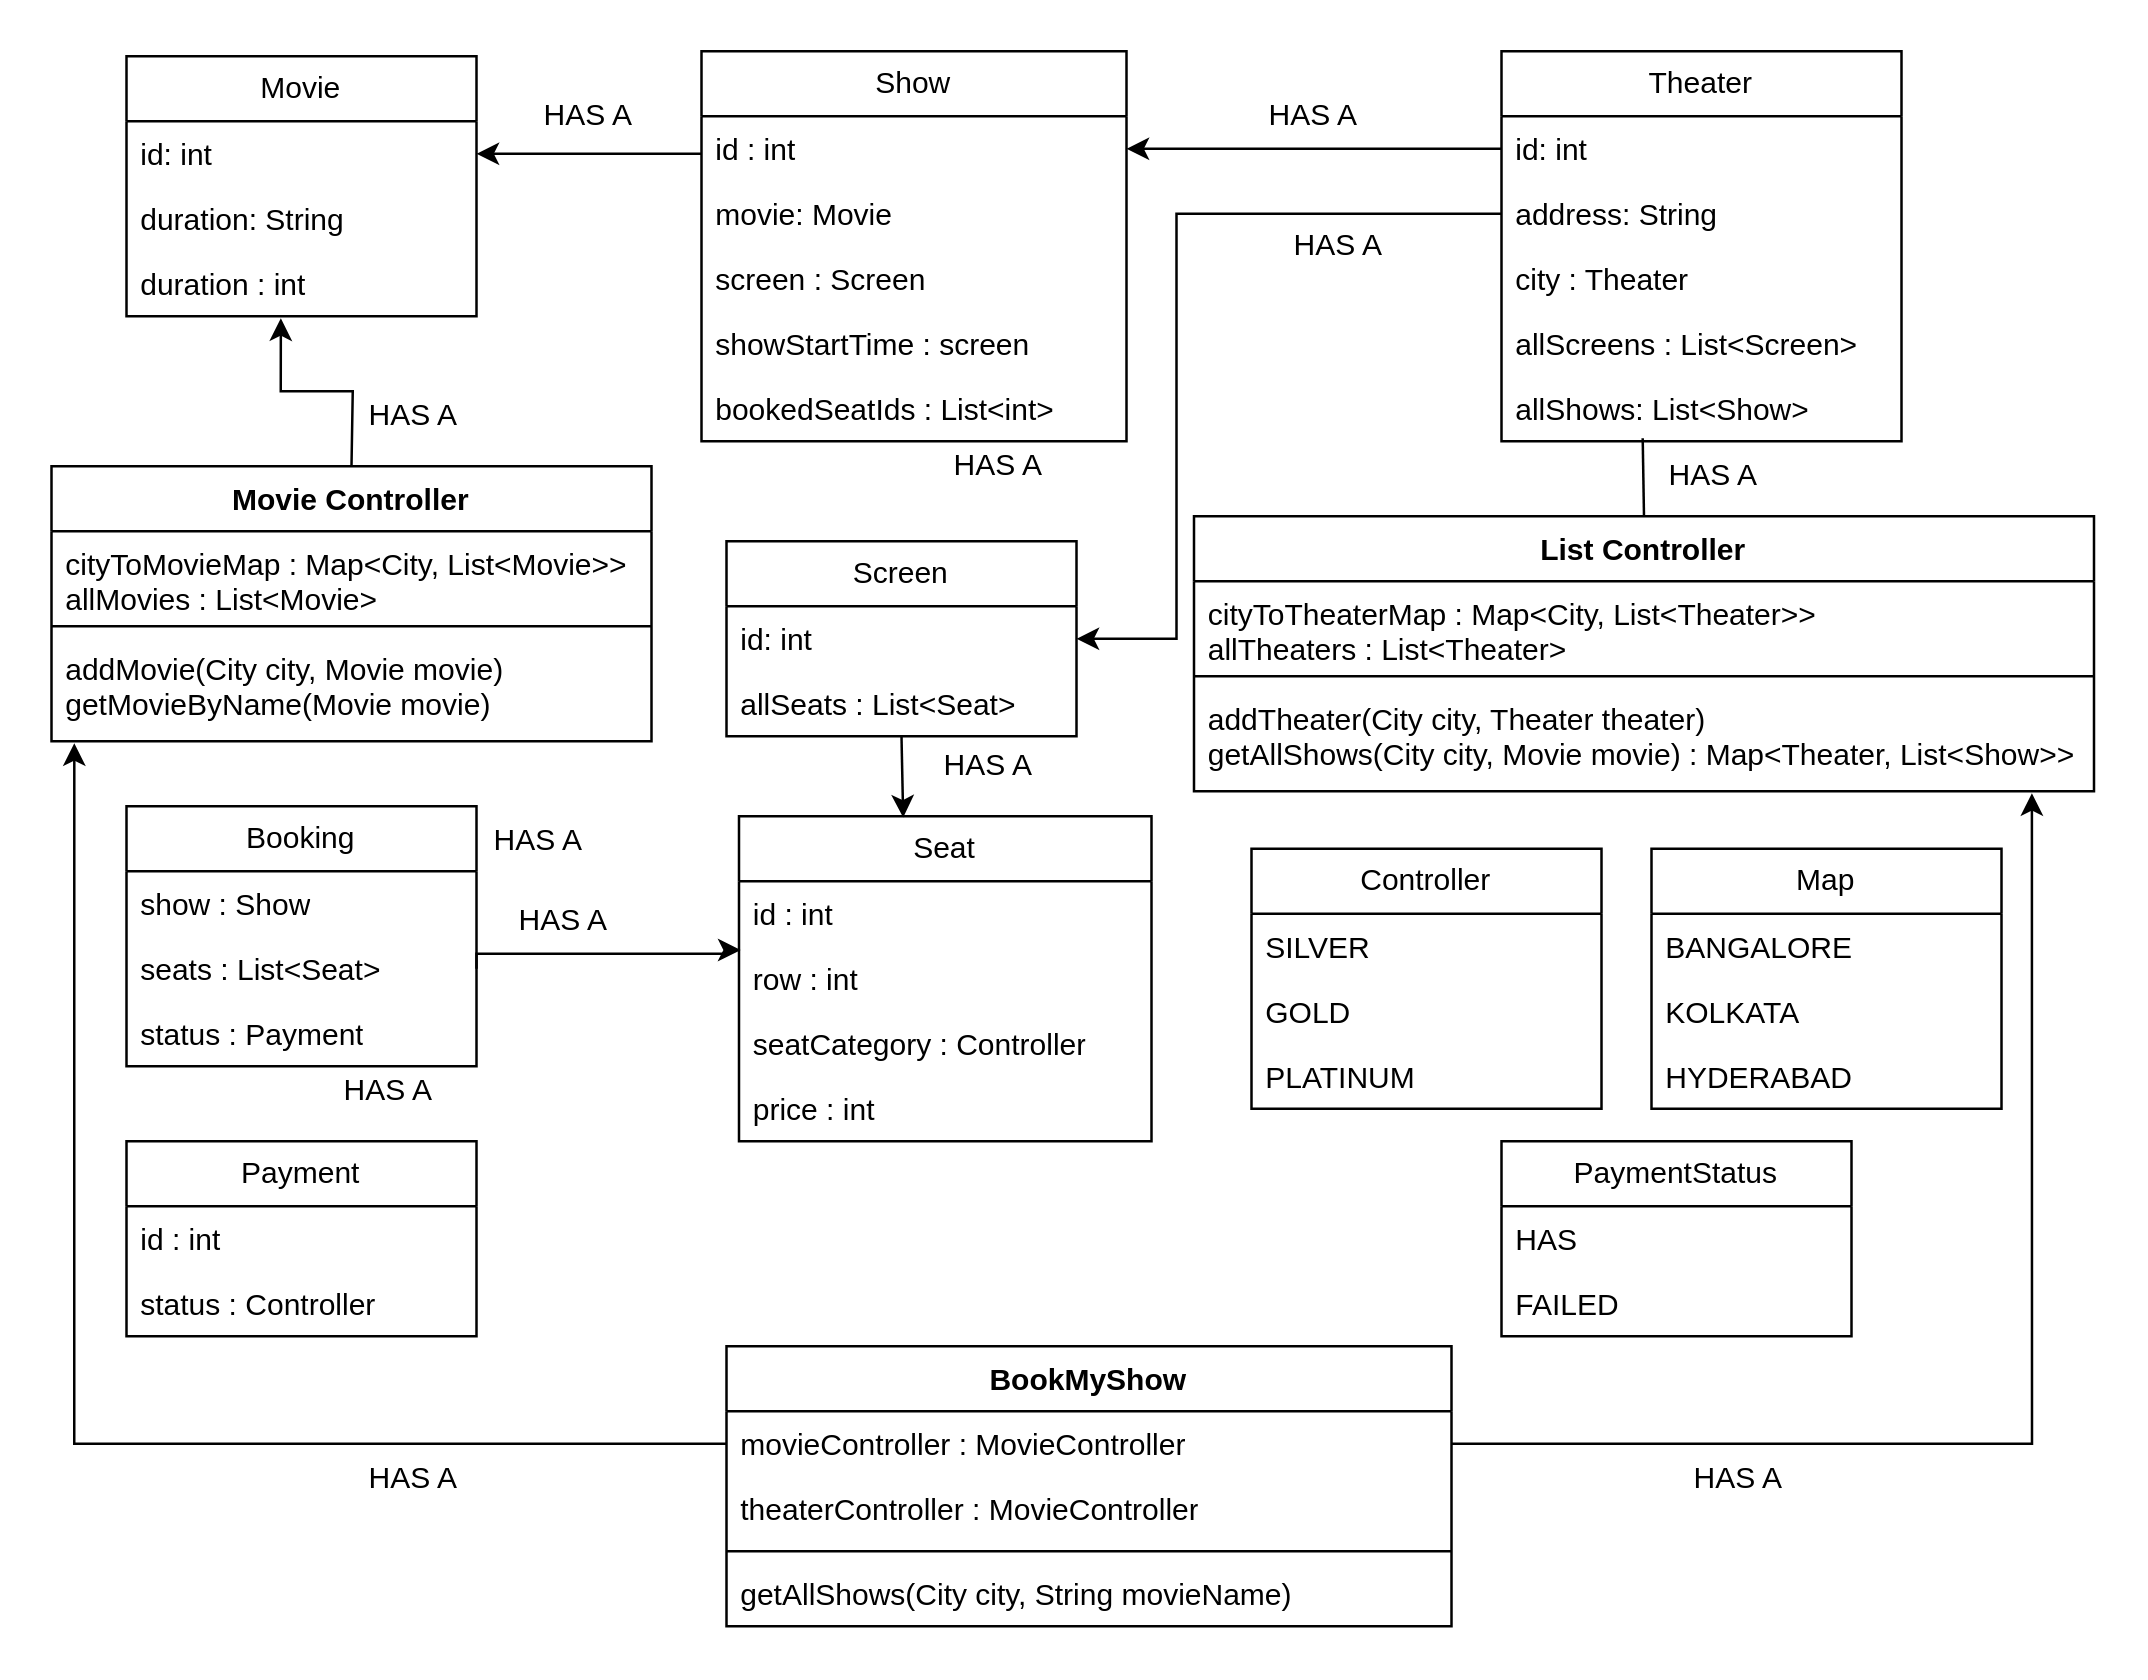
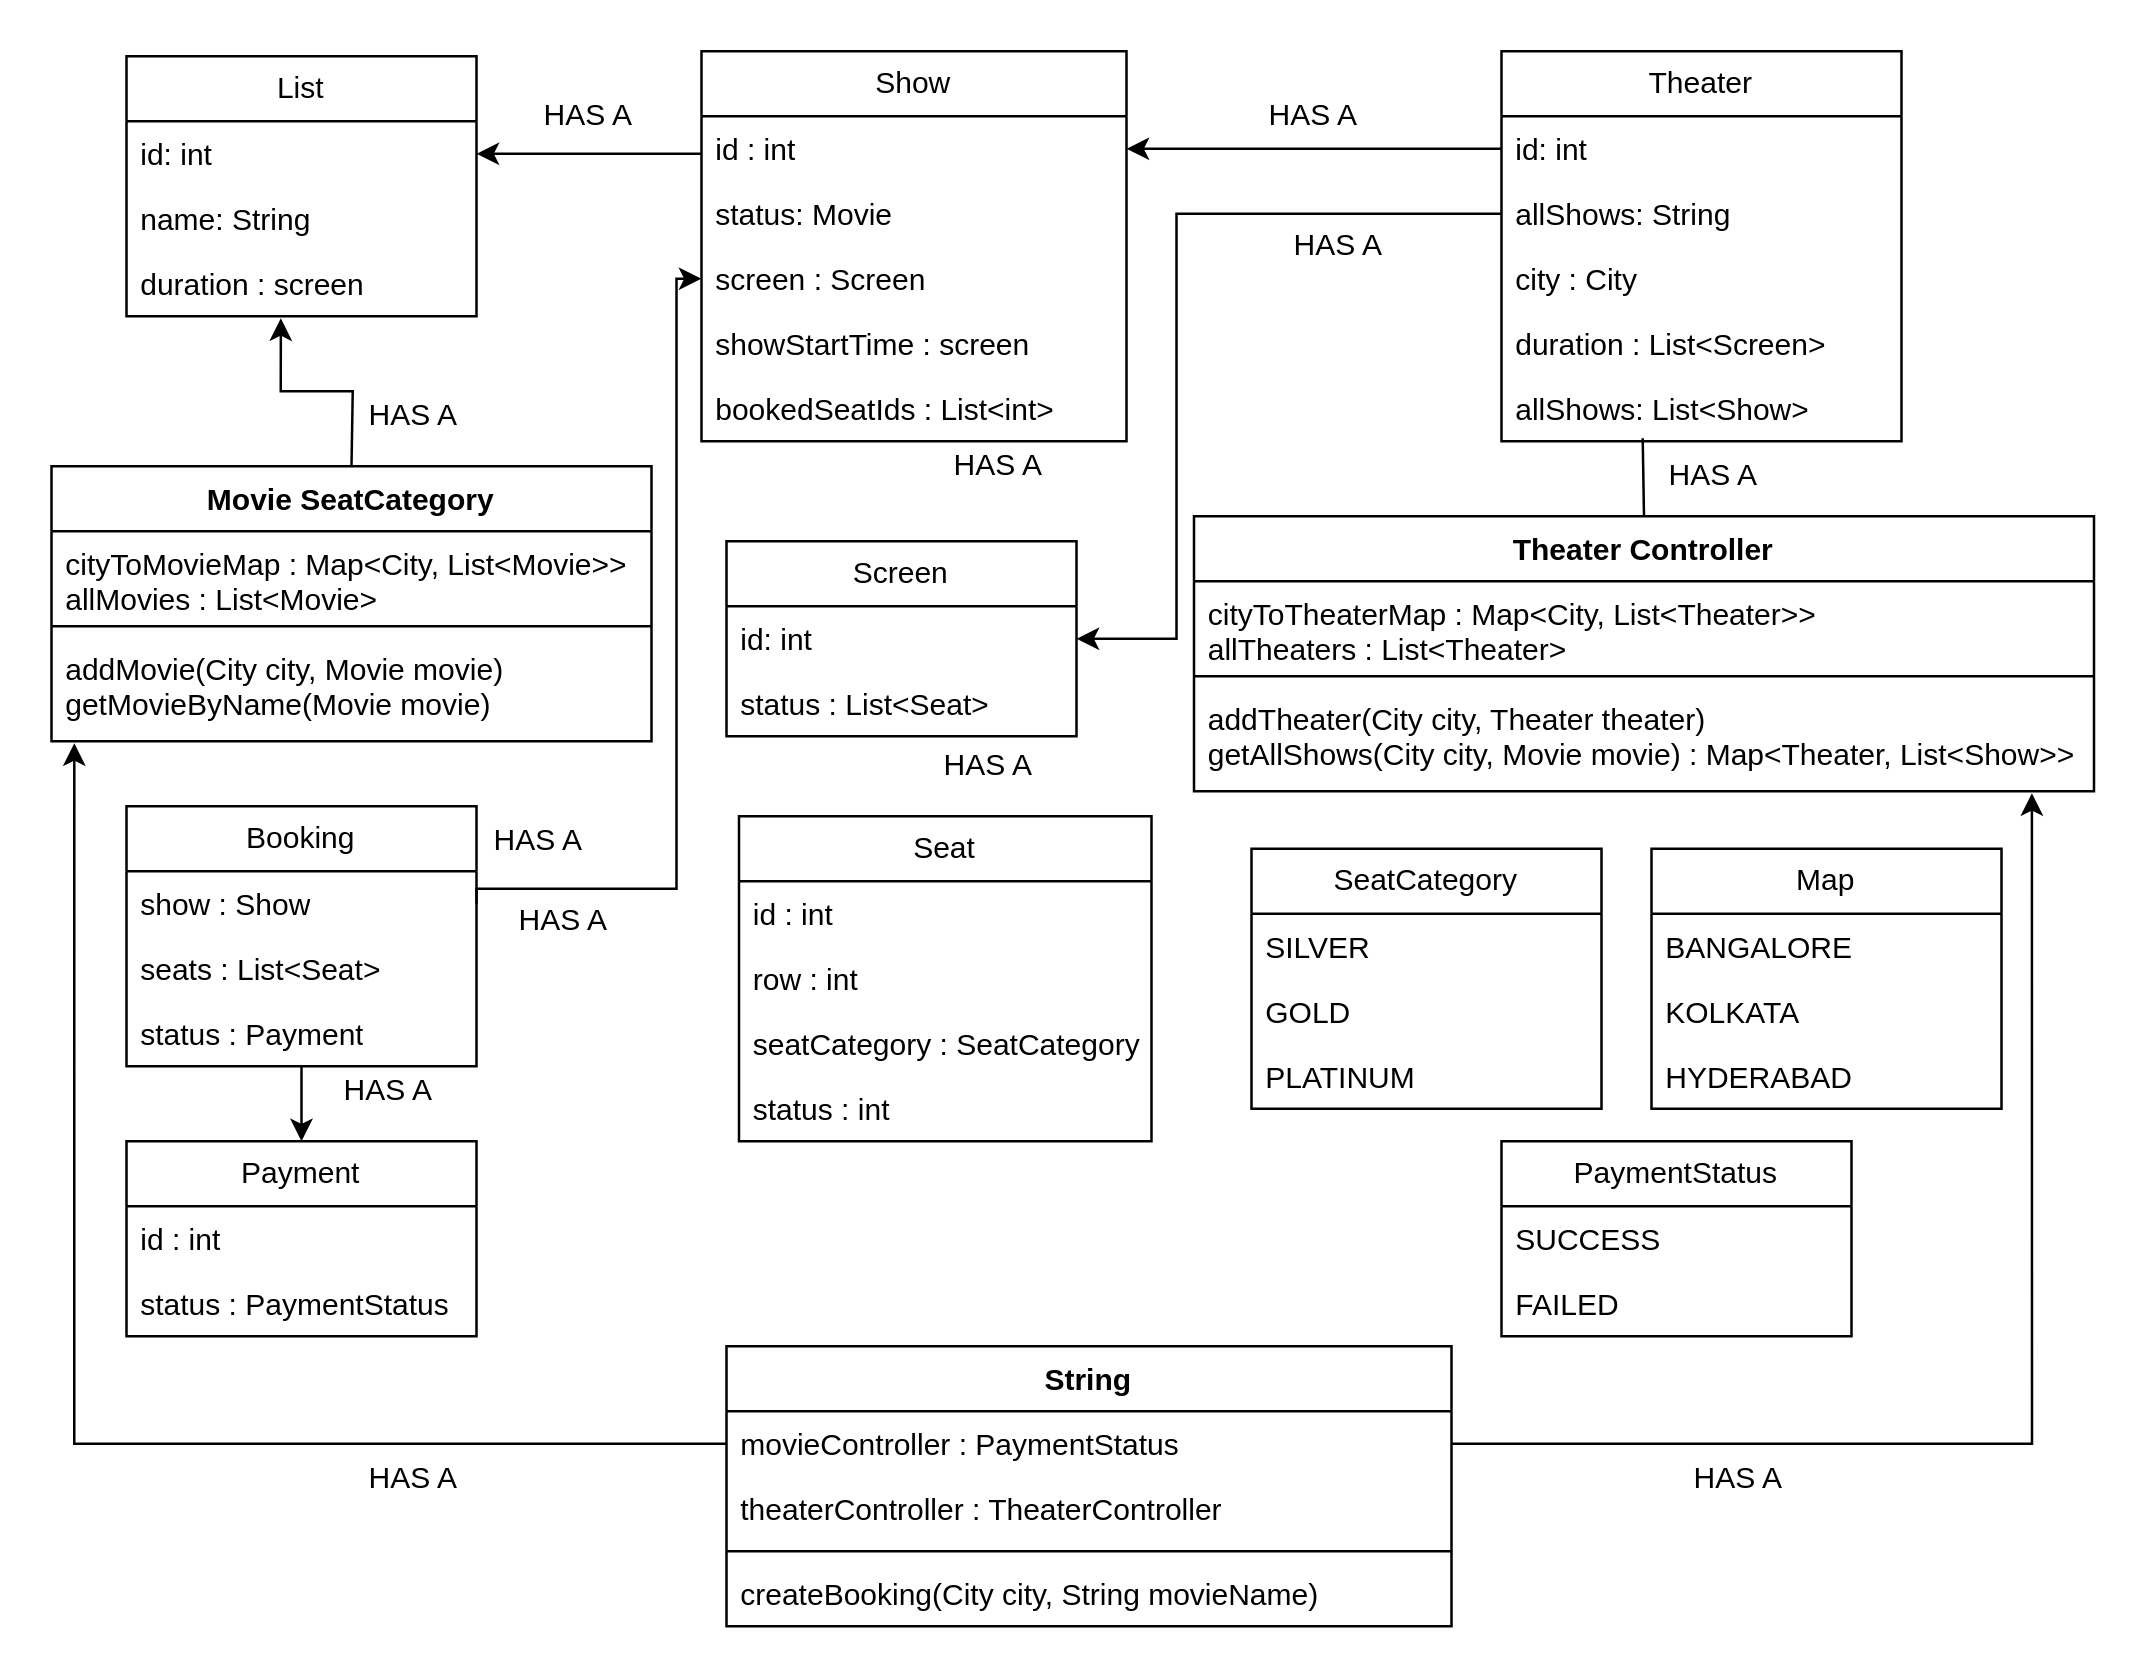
node "Movie": label "Movie" -> "List"
node "movie: Movie": label "movie: Movie" -> "status: Movie"
node "address: String": label "address: String" -> "allShows: String"
node "duration: String": label "duration: String" -> "name: String"
node "city : Theater": label "city : Theater" -> "city : City"
node "duration : int": label "duration : int" -> "duration : screen"
node "allScreens : List<Screen>": label "allScreens : List<Screen>" -> "duration : List<Screen>"
node "Movie Controller": label "Movie Controller" -> "Movie SeatCategory"
node "List Controller": label "List Controller" -> "Theater Controller"
edge "show : Show" -> "screen : Screen": added
node "allSeats : List<Seat>": label "allSeats : List<Seat>" -> "status : List<Seat>"
edge "Screen" -> "Seat": removed
node "Controller": label "Controller" -> "SeatCategory"
edge "seats : List<Seat>" -> "row : int": removed
node "seatCategory : Controller": label "seatCategory : Controller" -> "seatCategory : SeatCategory"
edge "Booking" -> "Payment": added
node "price : int": label "price : int" -> "status : int"
node "HAS": label "HAS" -> "SUCCESS"
node "status : Controller": label "status : Controller" -> "status : PaymentStatus"
node "BookMyShow": label "BookMyShow" -> "String"
node "movieController : MovieController": label "movieController : MovieController" -> "movieController : PaymentStatus"
node "theaterController : MovieController": label "theaterController : MovieController" -> "theaterController : TheaterController"
node "getAllShows(City city, String movieName)": label "getAllShows(City city, String movieName)" -> "createBooking(City city, String movieName)"
